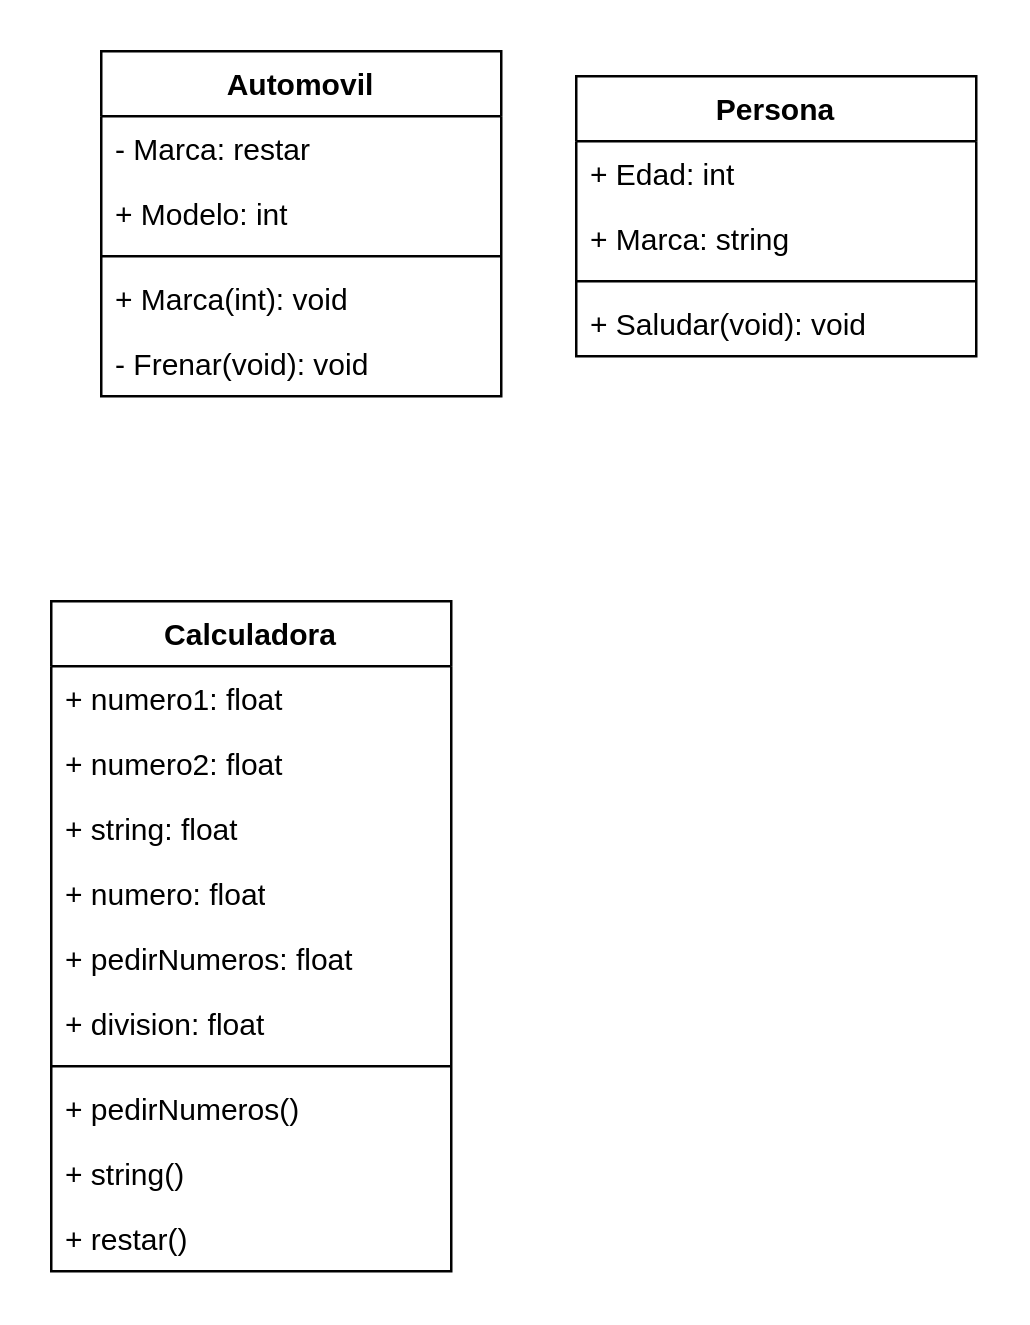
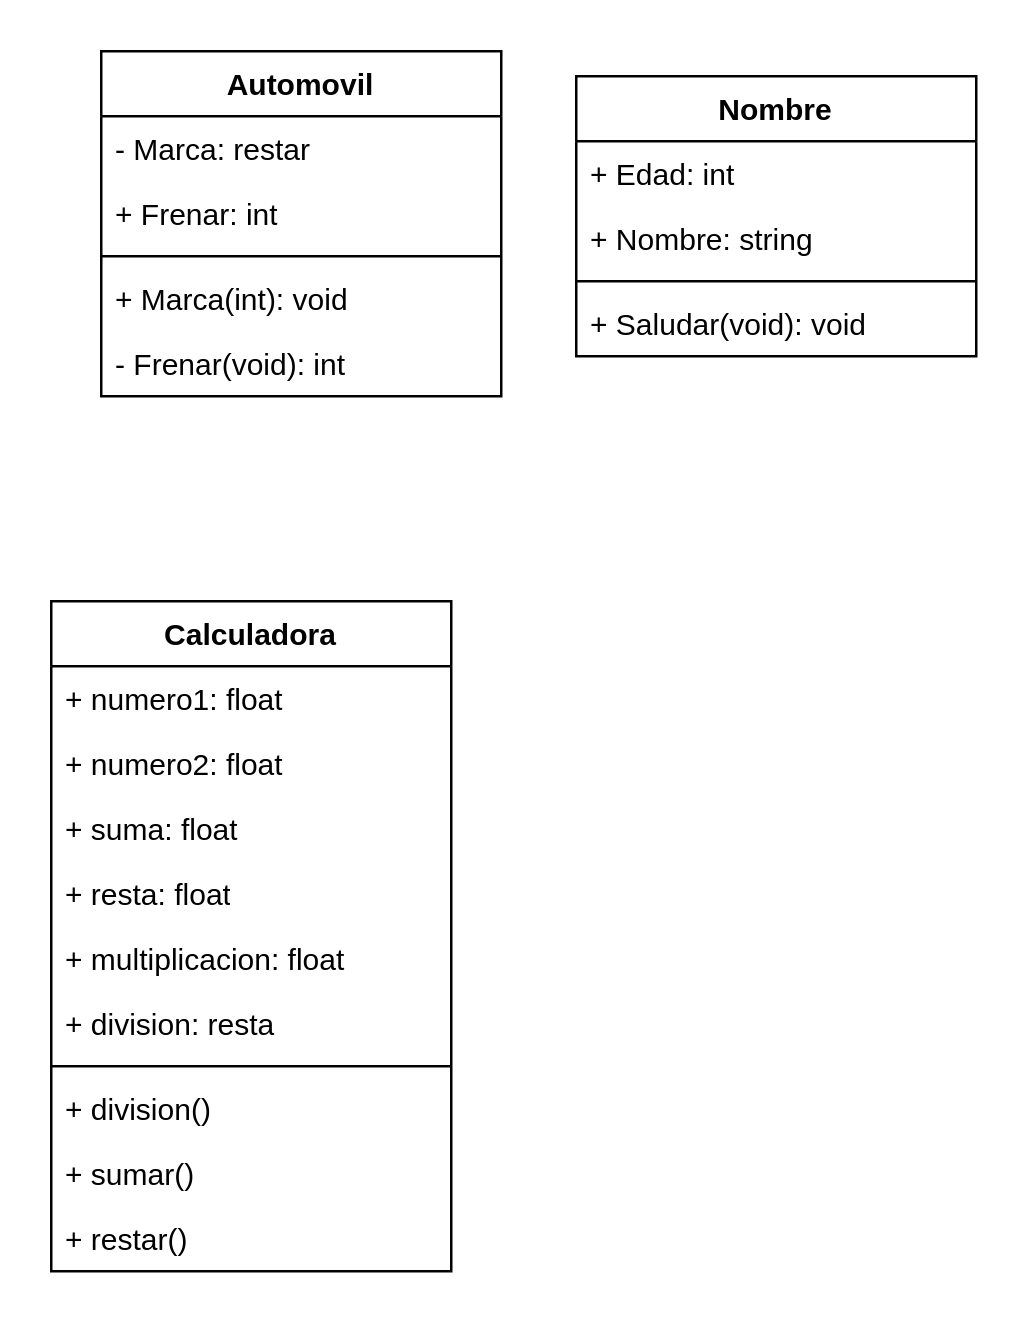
node "Persona": label "Persona" -> "Nombre"
node "+ Modelo: int": label "+ Modelo: int" -> "+ Frenar: int"
node "+ Marca: string": label "+ Marca: string" -> "+ Nombre: string"
node "- Frenar(void): void": label "- Frenar(void): void" -> "- Frenar(void): int"
node "+ string: float": label "+ string: float" -> "+ suma: float"
node "+ numero: float": label "+ numero: float" -> "+ resta: float"
node "+ pedirNumeros: float": label "+ pedirNumeros: float" -> "+ multiplicacion: float"
node "+ division: float": label "+ division: float" -> "+ division: resta"
node "+ pedirNumeros()": label "+ pedirNumeros()" -> "+ division()"
node "+ string()": label "+ string()" -> "+ sumar()"
